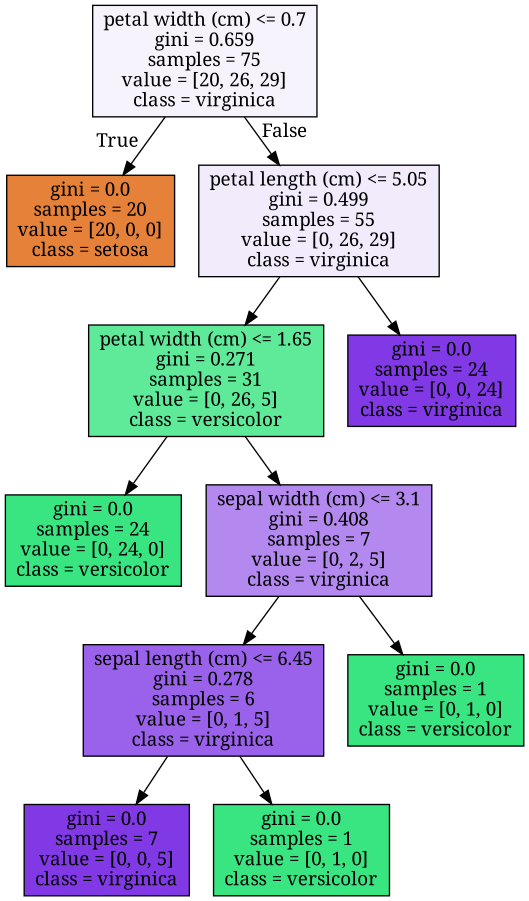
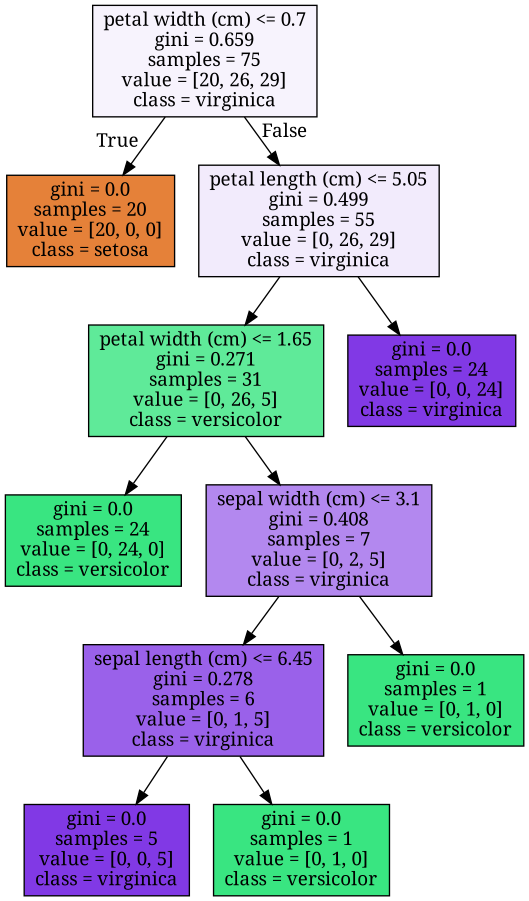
node "gini = 0.0 samples = 7 value = [0, 0, 5] class = virginica": label "gini = 0.0 samples = 7 value = [0, 0, 5] class = virginica" -> "gini = 0.0 samples = 5 value = [0, 0, 5] class = virginica"
